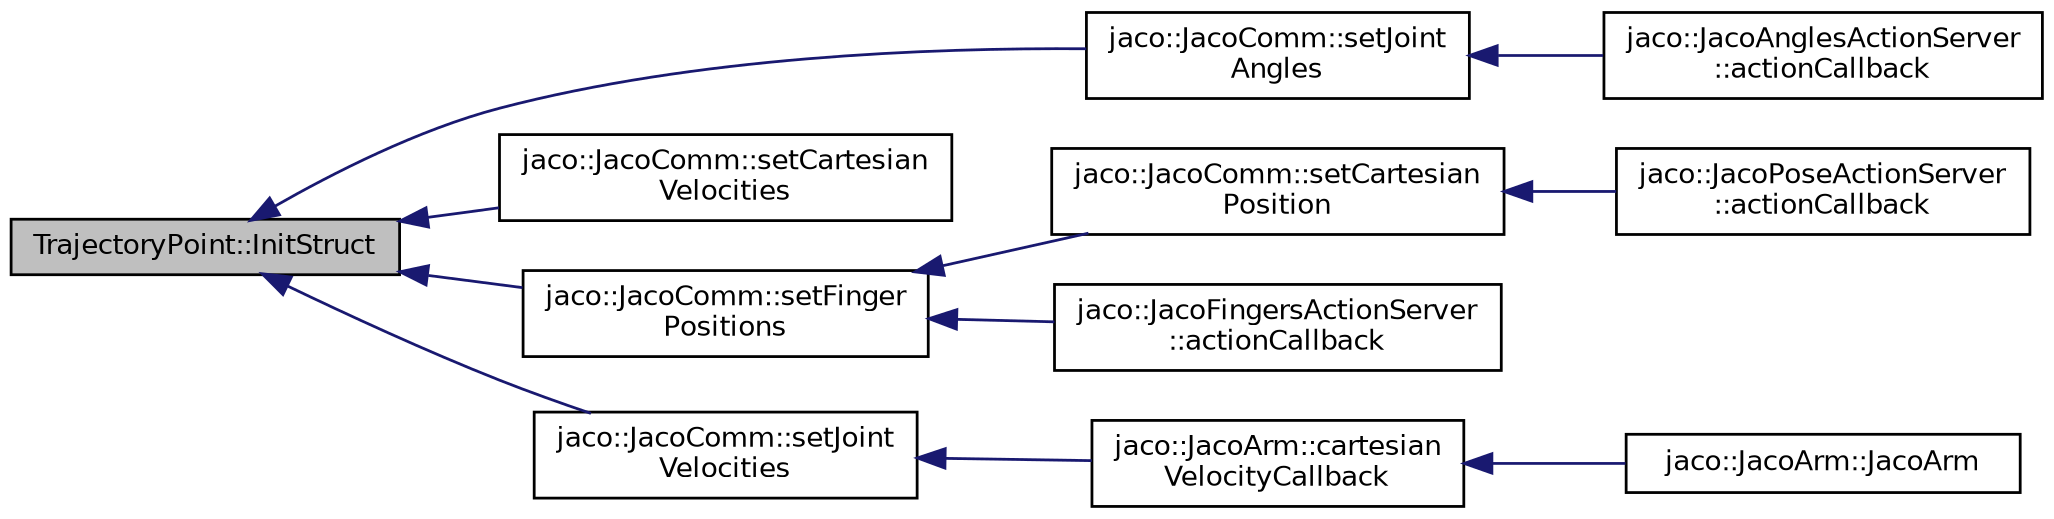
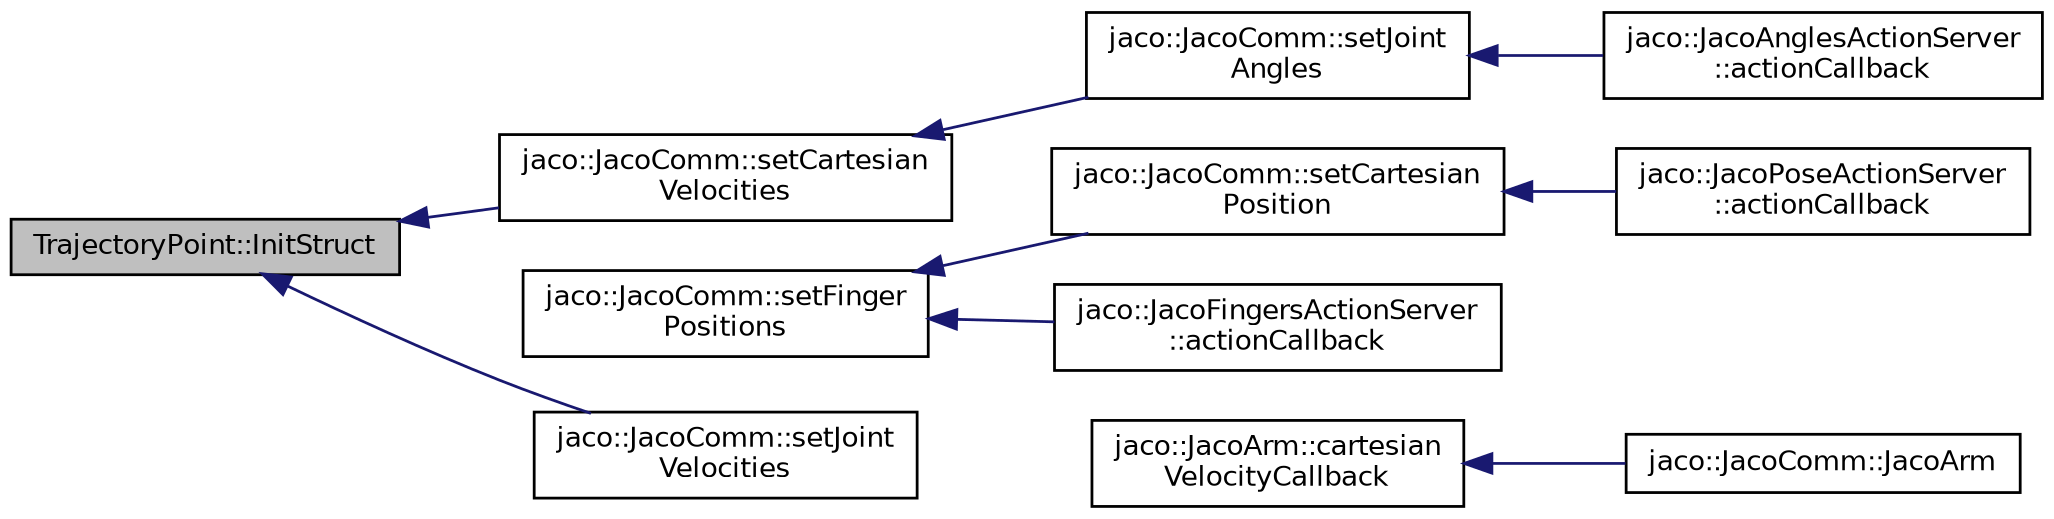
edge "jaco::JacoComm::setJoint Angles" -> "TrajectoryPoint::InitStruct": now "jaco::JacoComm::setJoint Angles" -> "jaco::JacoComm::setCartesian Velocities"
edge "jaco::JacoComm::setFinger Positions" -> "TrajectoryPoint::InitStruct": removed
edge "jaco::JacoArm::cartesian VelocityCallback" -> "jaco::JacoComm::setJoint Velocities": removed
node "jaco::JacoArm::JacoArm": label "jaco::JacoArm::JacoArm" -> "jaco::JacoComm::JacoArm"
